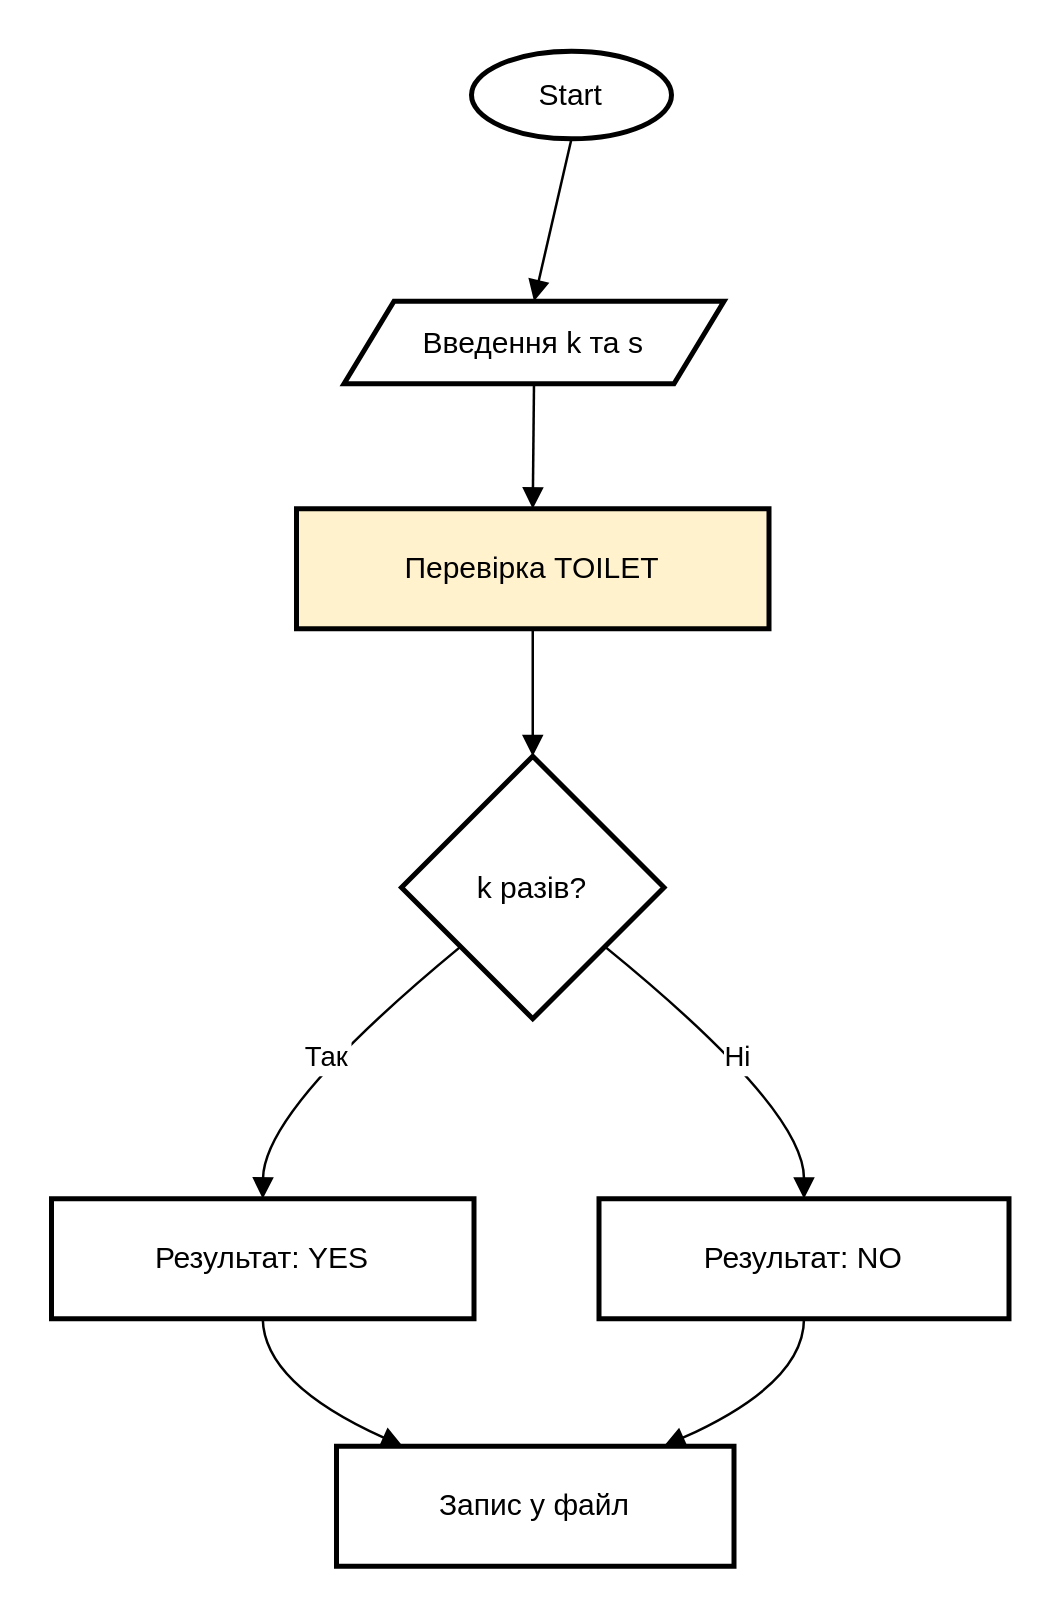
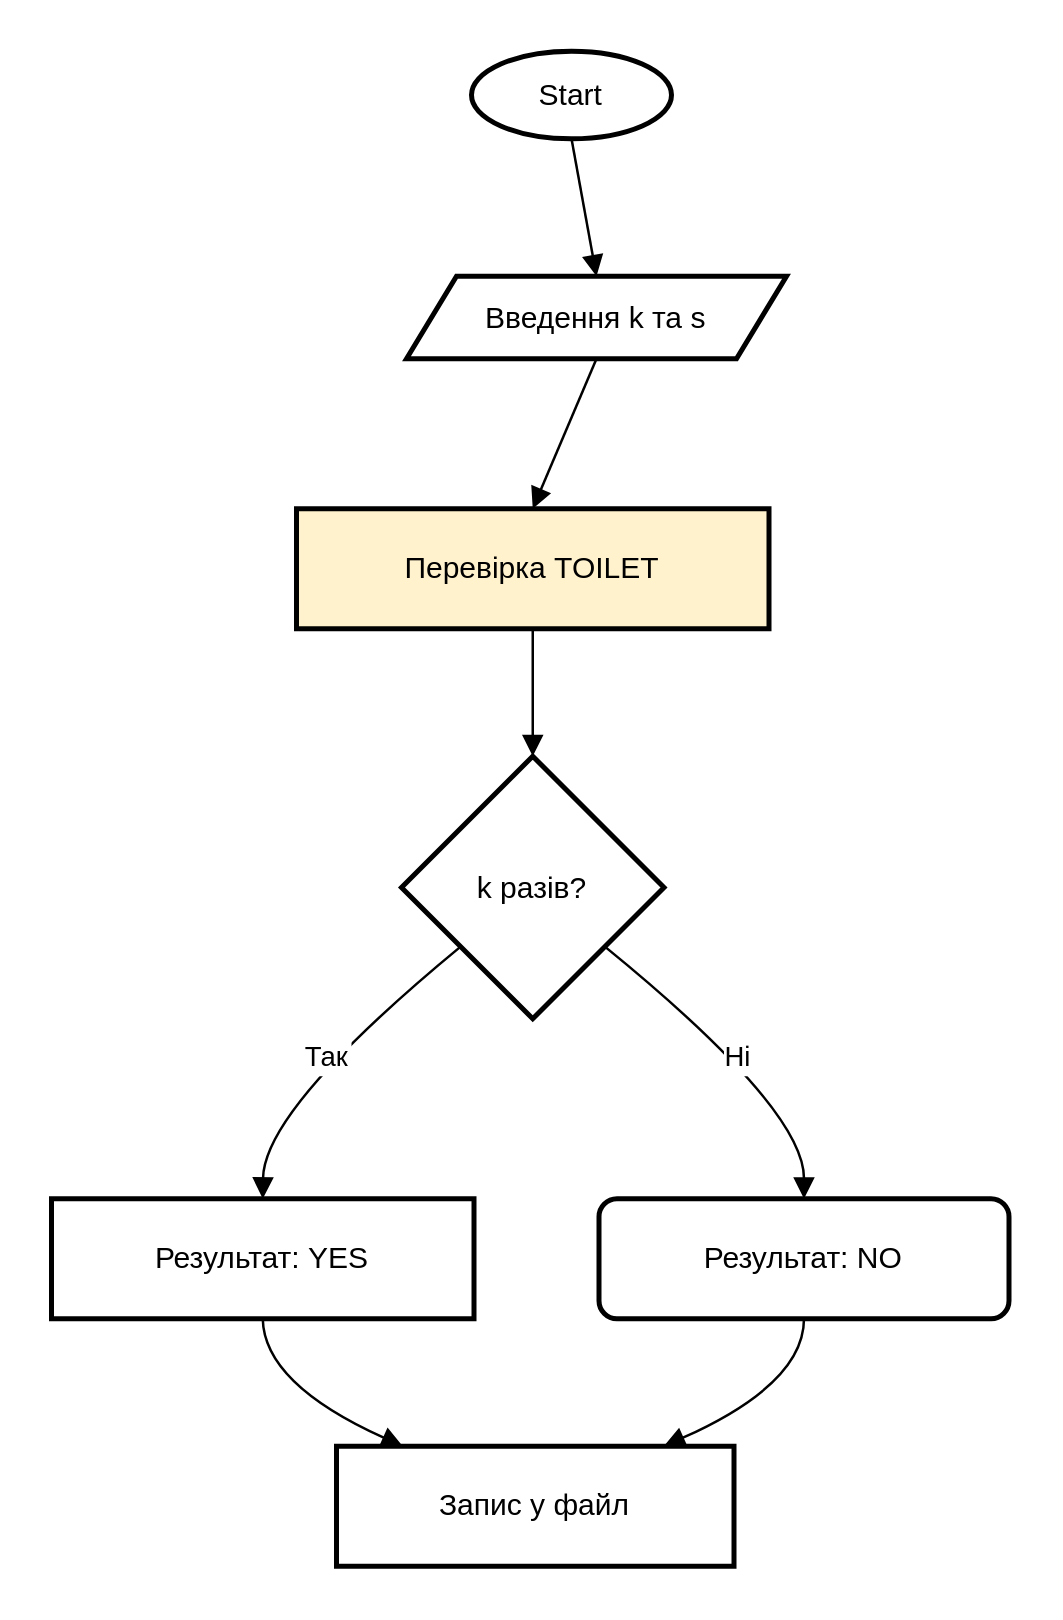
node "Введення k та s": moved (534, 343) -> (596, 318)
node "Результат: NO": shape rectangle -> rounded rectangle
